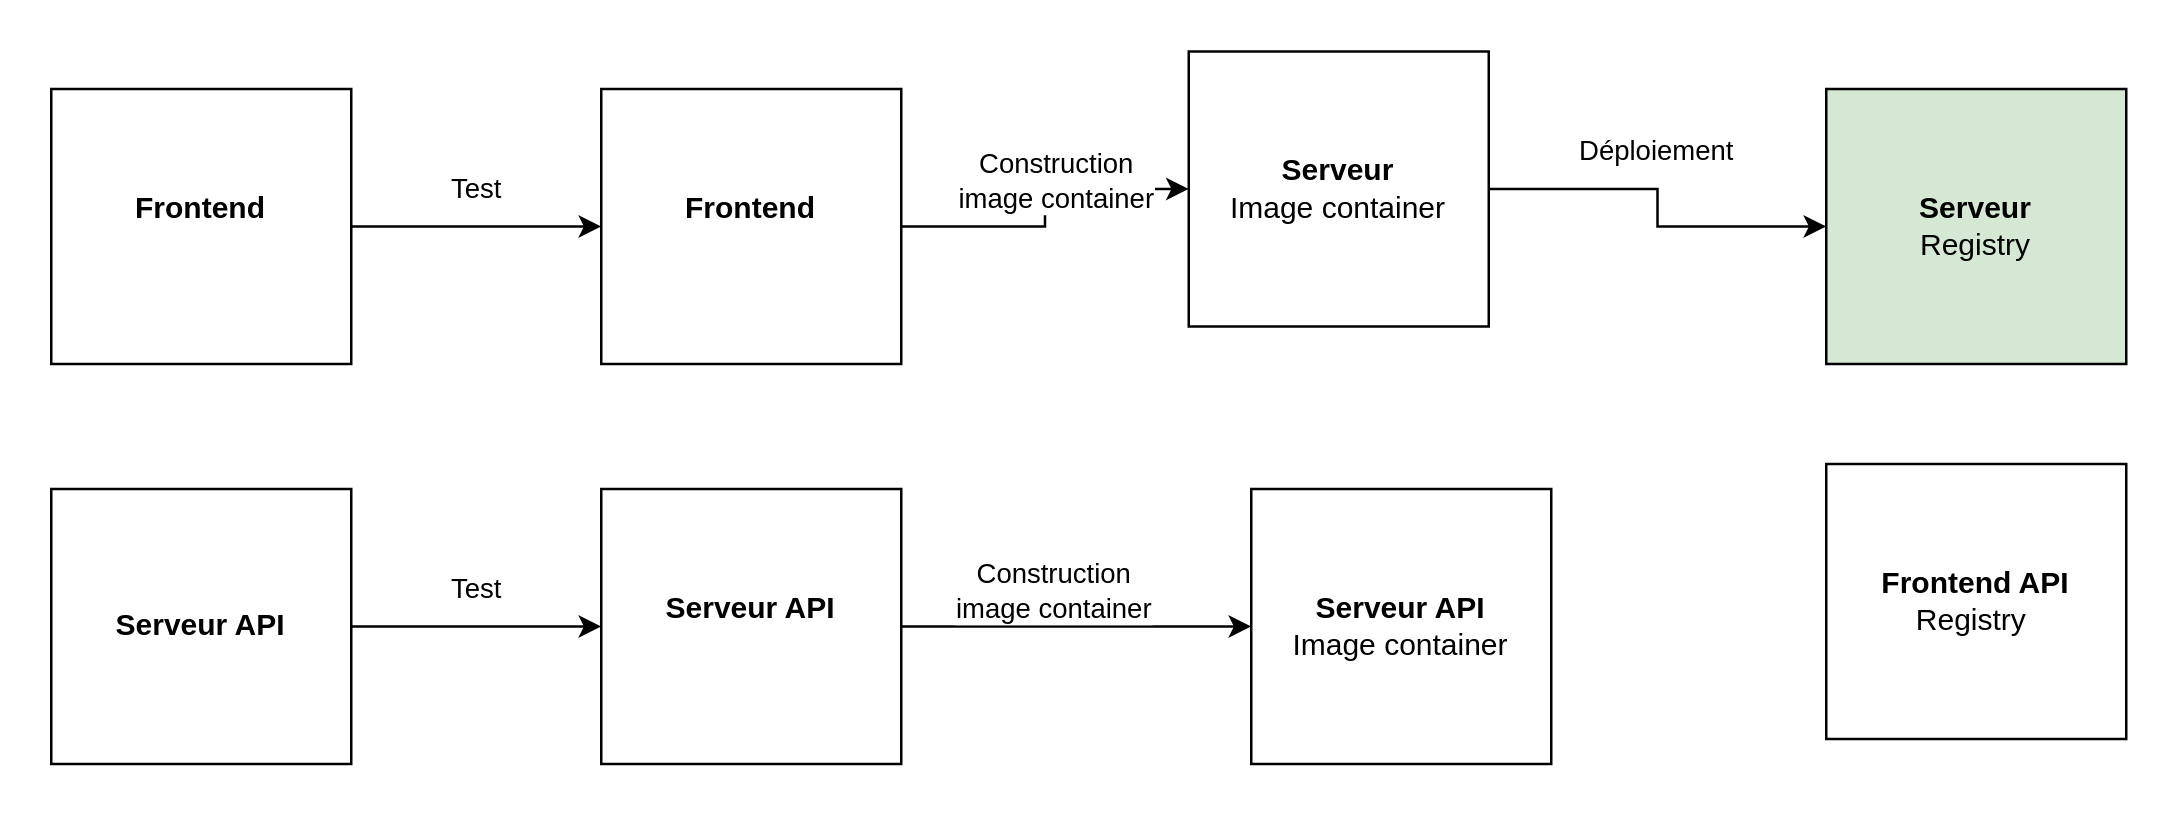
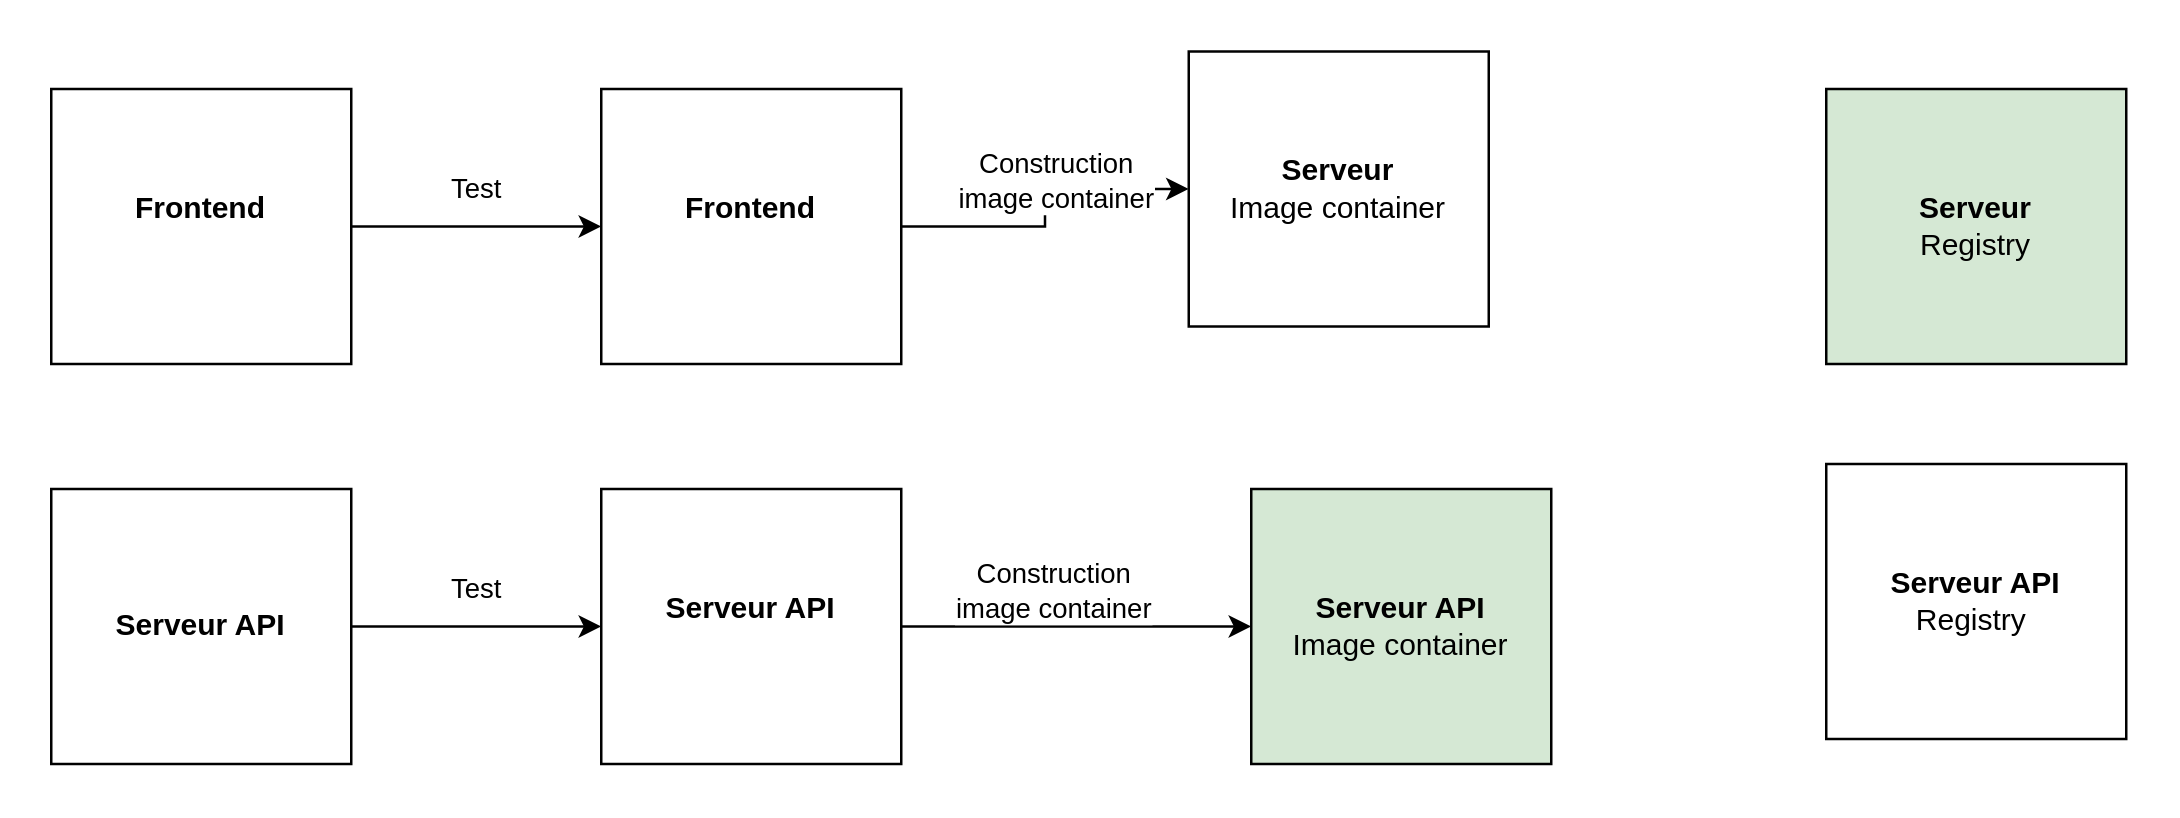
edge "Serveur Image container" -> "Serveur Registry": removed, label "Déploiement"
node "Frontend API Registry": label "Frontend API Registry" -> "Serveur API Registry"
node "Serveur API Image container": fillcolor #ffffff -> #d5e8d4
